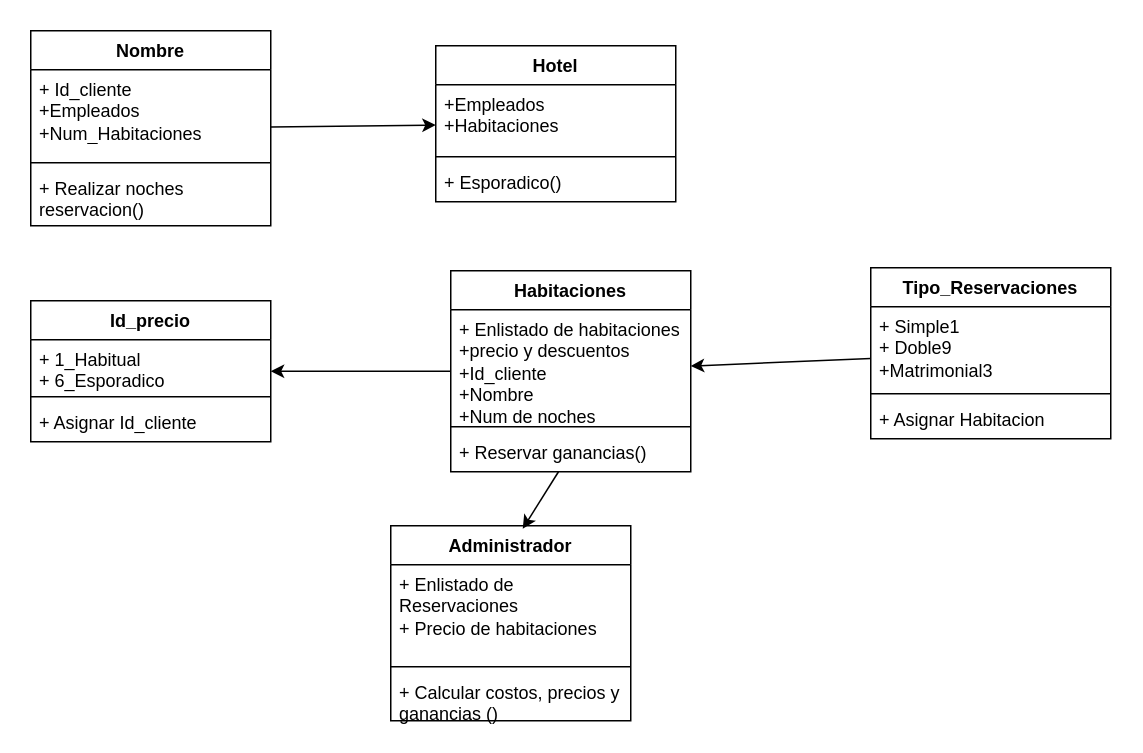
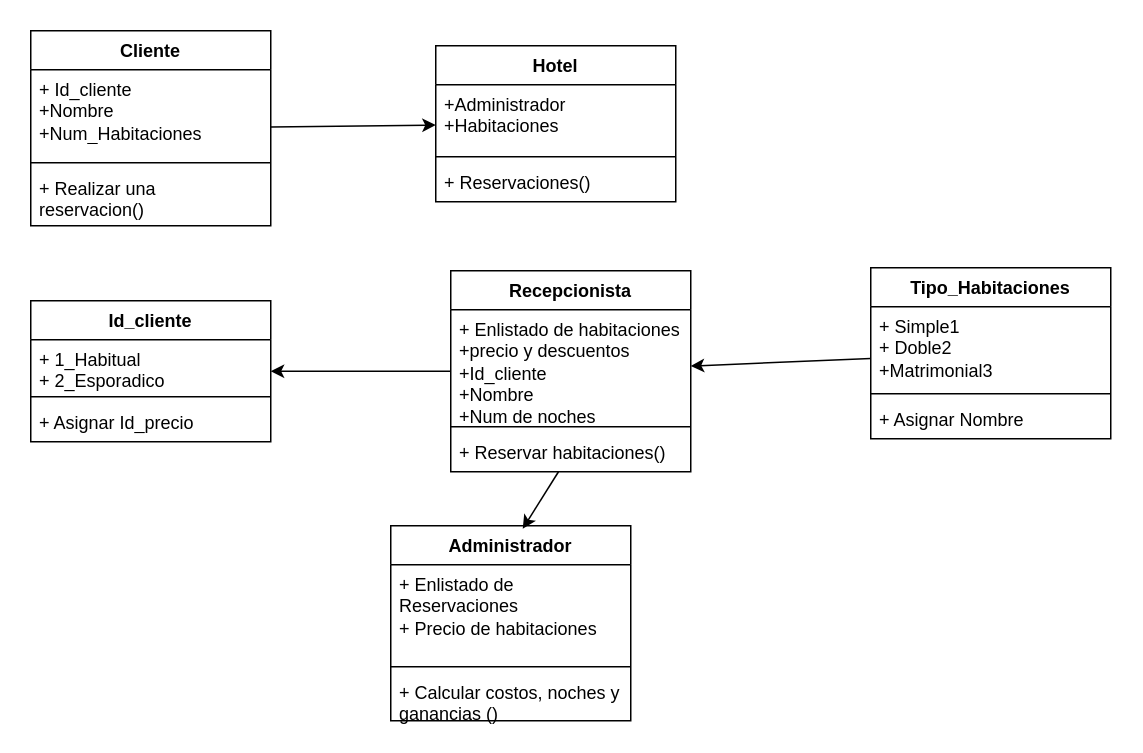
node "Nombre": label "Nombre" -> "Cliente"
node "+ Id_cliente +Empleados +Num_Habitaciones": label "+ Id_cliente +Empleados +Num_Habitaciones" -> "+ Id_cliente +Nombre +Num_Habitaciones"
node "+Empleados +Habitaciones": label "+Empleados +Habitaciones" -> "+Administrador +Habitaciones"
node "+ Esporadico()": label "+ Esporadico()" -> "+ Reservaciones()"
node "+ Realizar noches reservacion()": label "+ Realizar noches reservacion()" -> "+ Realizar una reservacion()"
node "Tipo_Reservaciones": label "Tipo_Reservaciones" -> "Tipo_Habitaciones"
node "Habitaciones": label "Habitaciones" -> "Recepcionista"
node "Id_precio": label "Id_precio" -> "Id_cliente"
node "+ Simple1 + Doble9 +Matrimonial3": label "+ Simple1 + Doble9 +Matrimonial3" -> "+ Simple1 + Doble2 +Matrimonial3"
node "+ 1_Habitual + 6_Esporadico": label "+ 1_Habitual + 6_Esporadico" -> "+ 1_Habitual + 2_Esporadico"
node "+ Asignar Habitacion": label "+ Asignar Habitacion" -> "+ Asignar Nombre"
node "+ Asignar Id_cliente": label "+ Asignar Id_cliente" -> "+ Asignar Id_precio"
node "+ Reservar ganancias()": label "+ Reservar ganancias()" -> "+ Reservar habitaciones()"
node "+ Calcular costos, precios y ganancias ()": label "+ Calcular costos, precios y ganancias ()" -> "+ Calcular costos, noches y ganancias ()"
